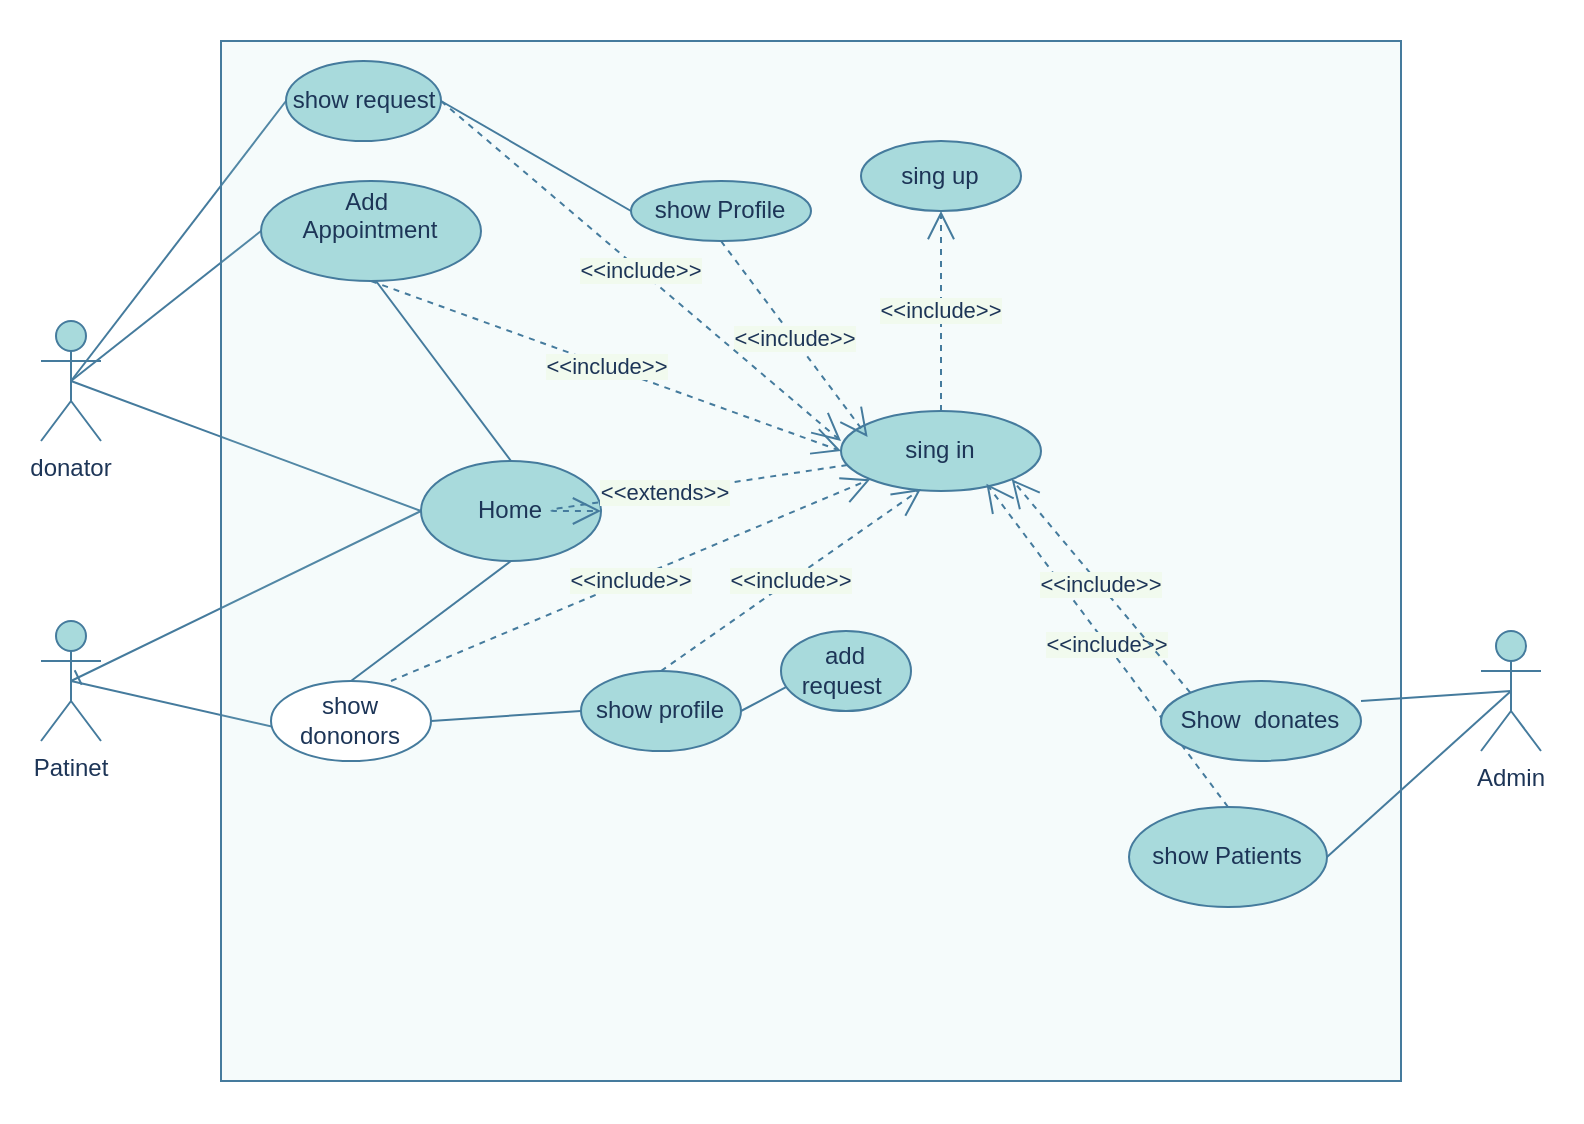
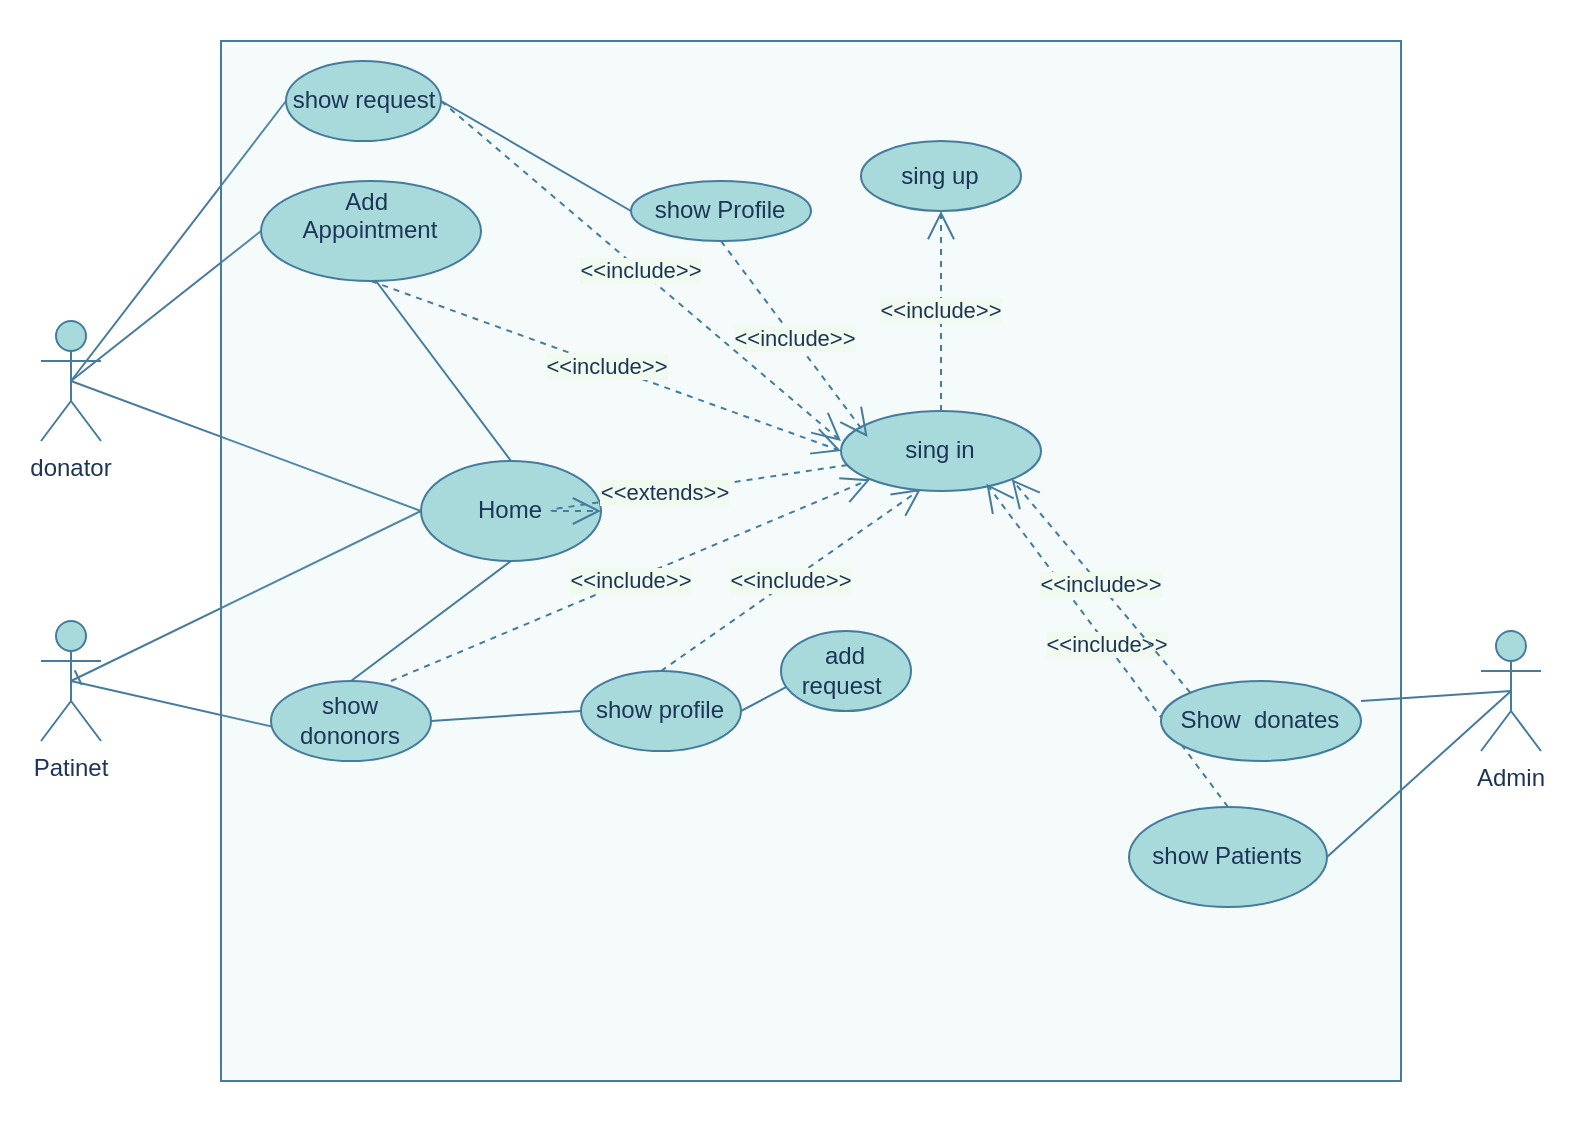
node "show dononors": fillcolor #ffffff -> #a8dadc
